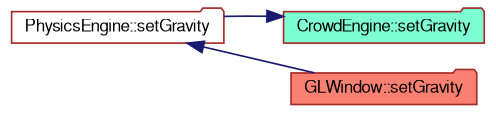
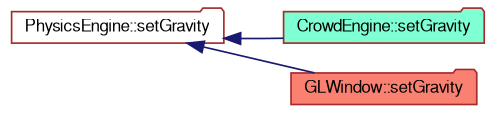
edge "PhysicsEngine::setGravity" -> "CrowdEngine::setGravity": reversed
